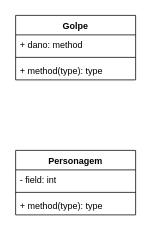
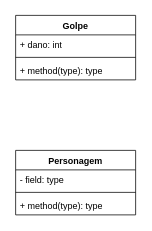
node "+ dano: method": label "+ dano: method" -> "+ dano: int"
node "- field: int": label "- field: int" -> "- field: type"
